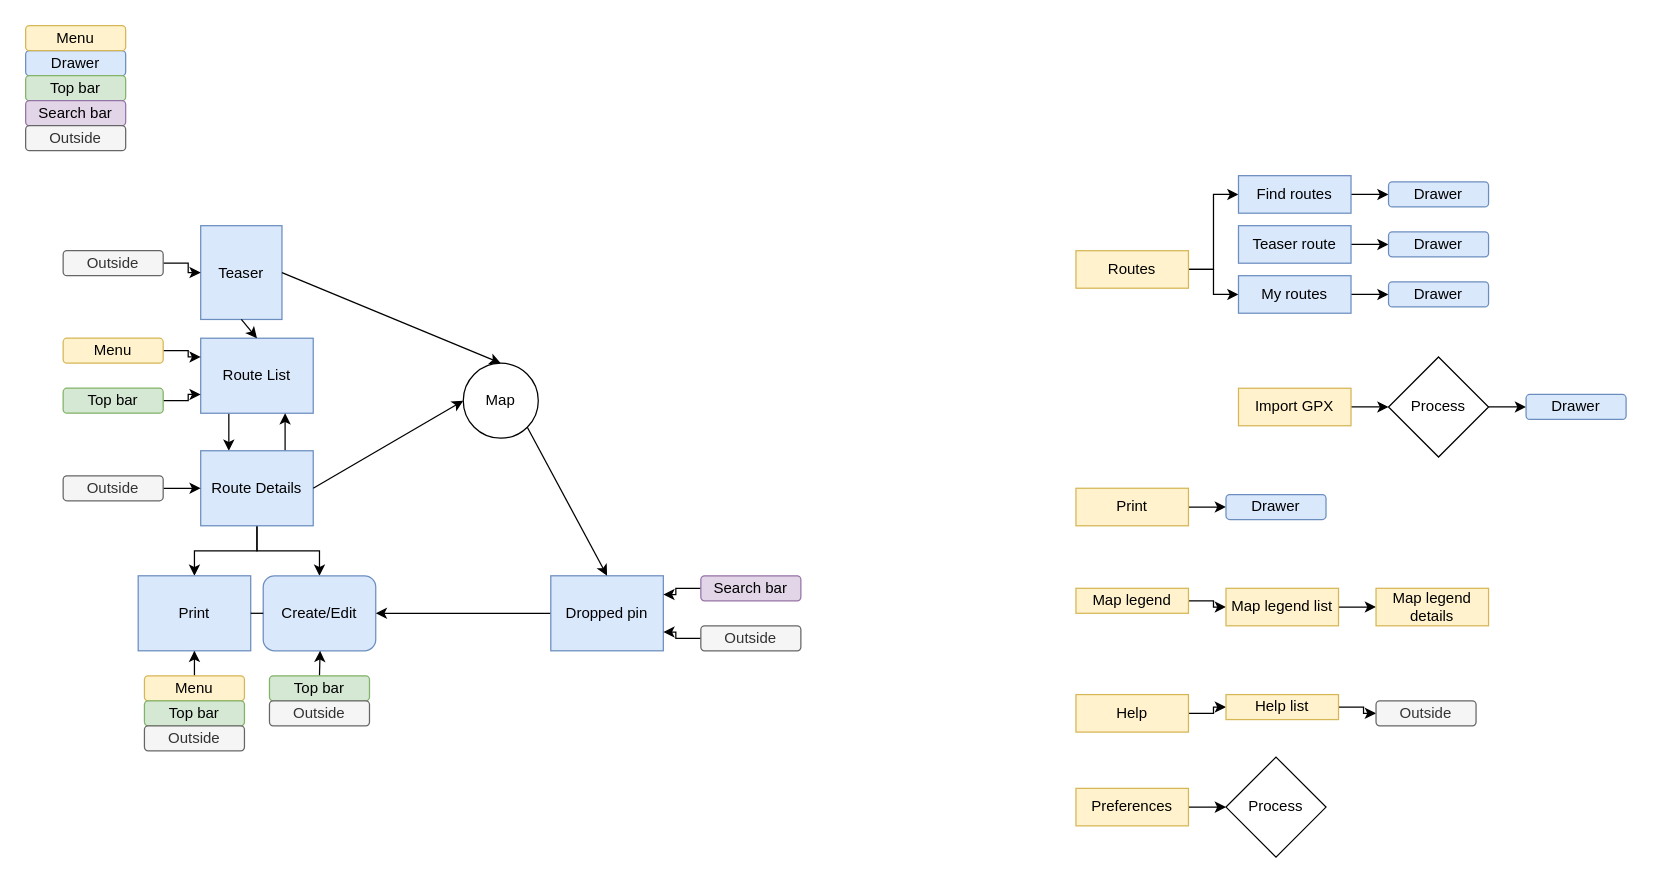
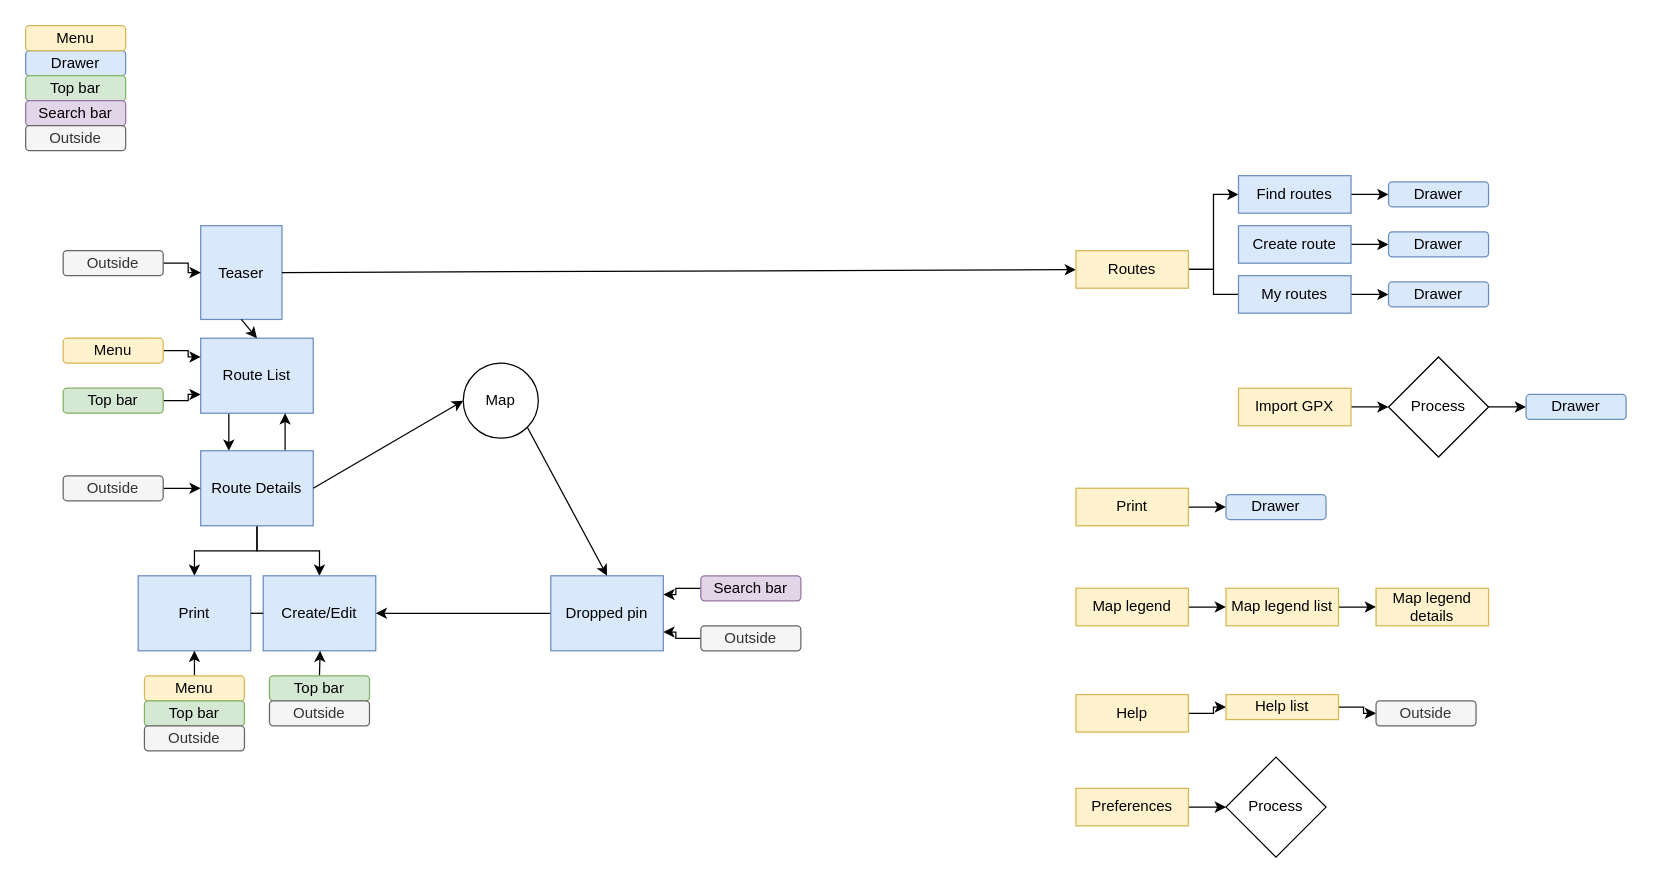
node "Teaser route": label "Teaser route" -> "Create route"
edge "Routes" -> "My routes": arrowhead classic -> none
edge "Teaser" -> "Map": now "Teaser" -> "Routes"
node "Map legend": size 113x25 -> 113x38
node "Create/Edit": shape rounded rectangle -> rectangle
